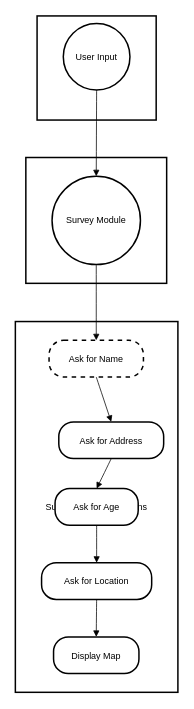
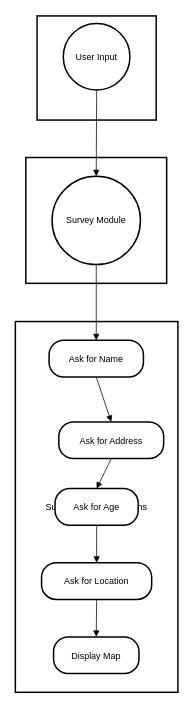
node "Ask for Name": style dashed -> solid
